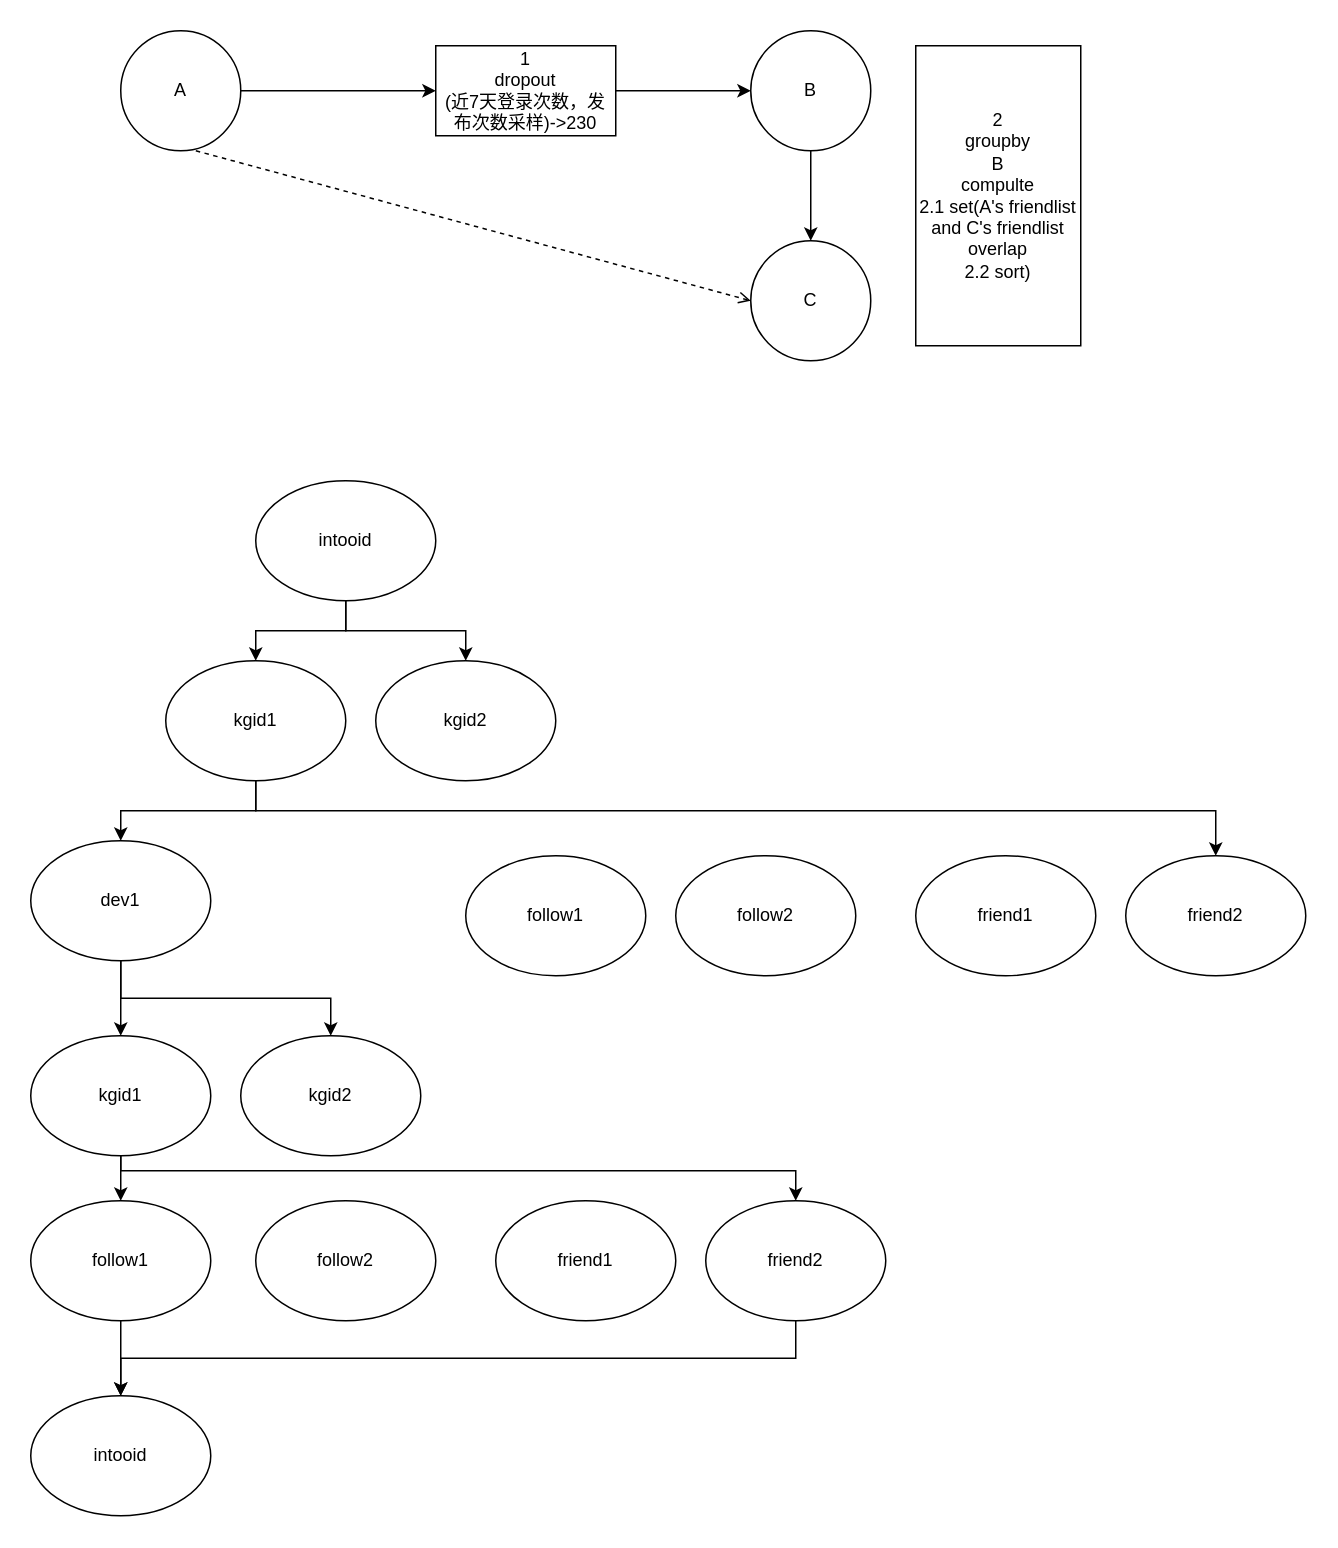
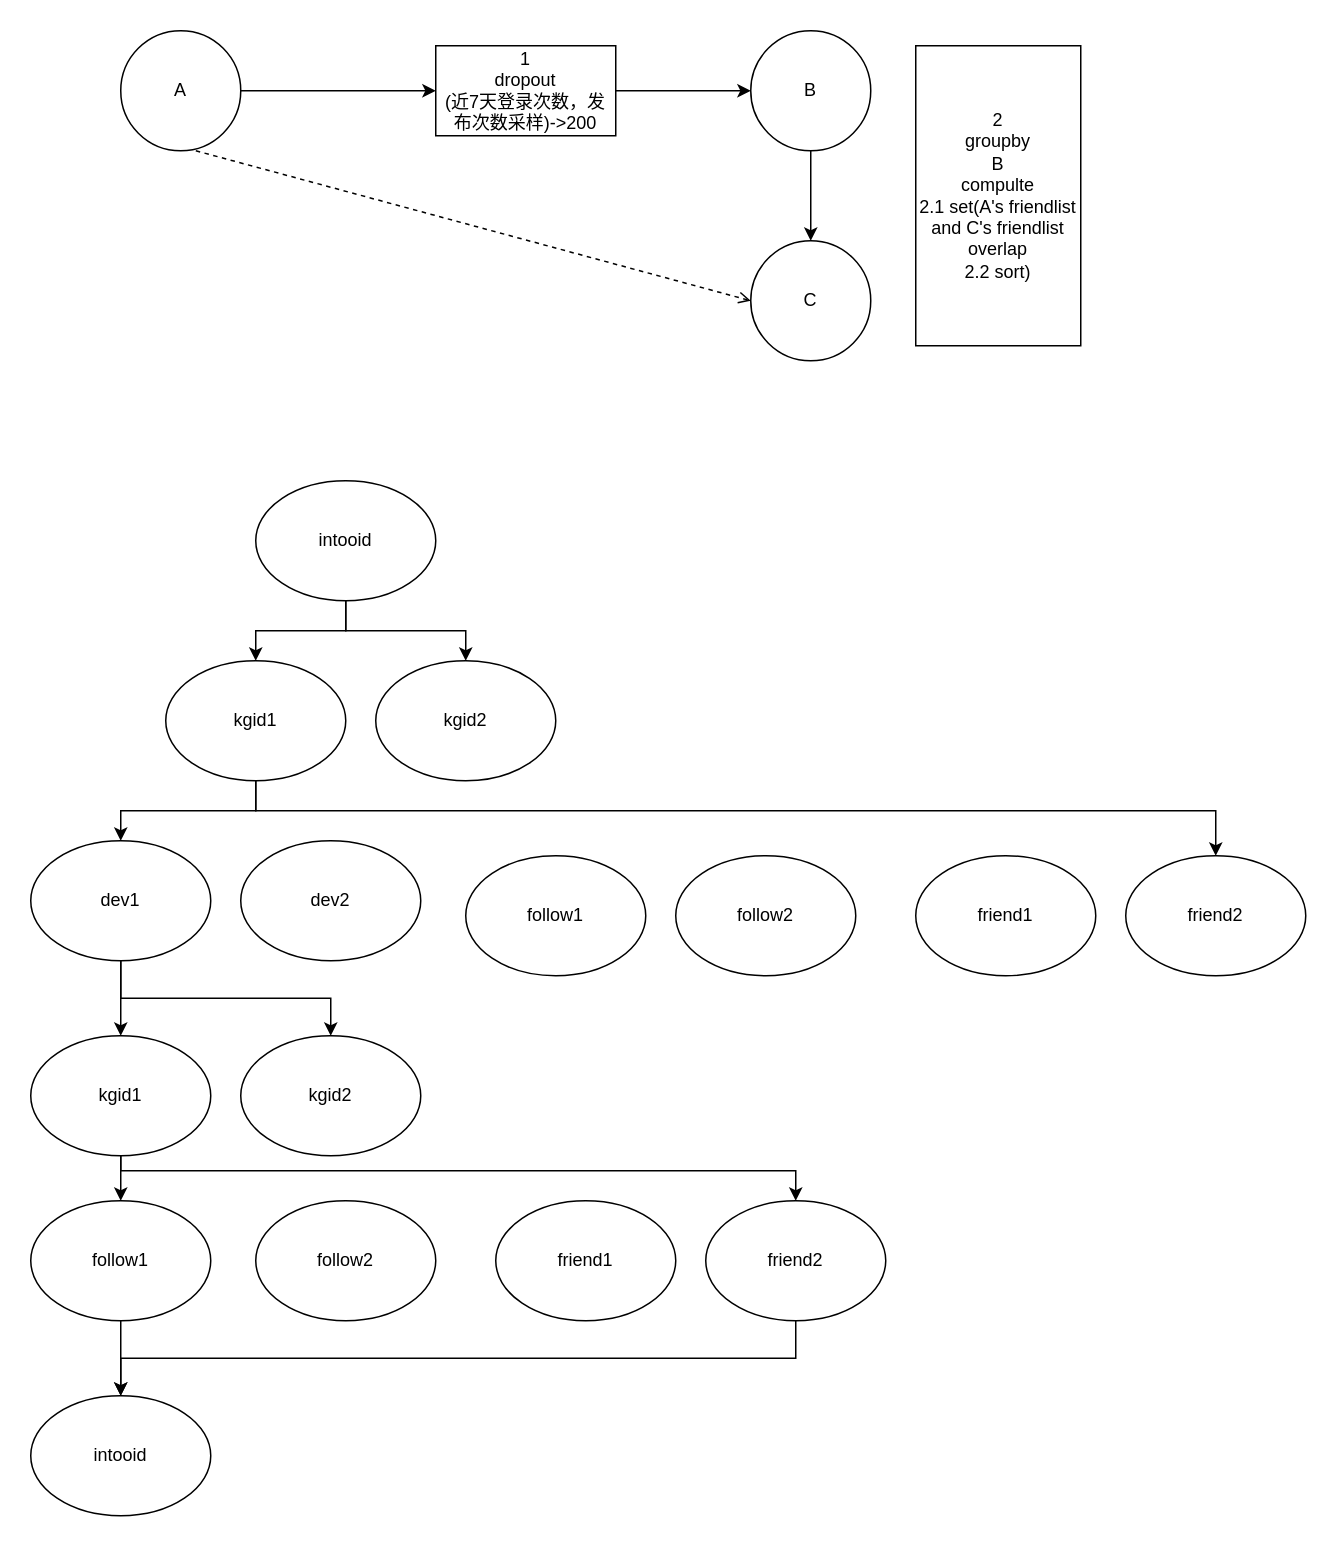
node "1 dropout (近7天登录次数，发布次数采样)->230": label "1 dropout (近7天登录次数，发布次数采样)->230" -> "1 dropout (近7天登录次数，发布次数采样)->200"
node "dev2": added
